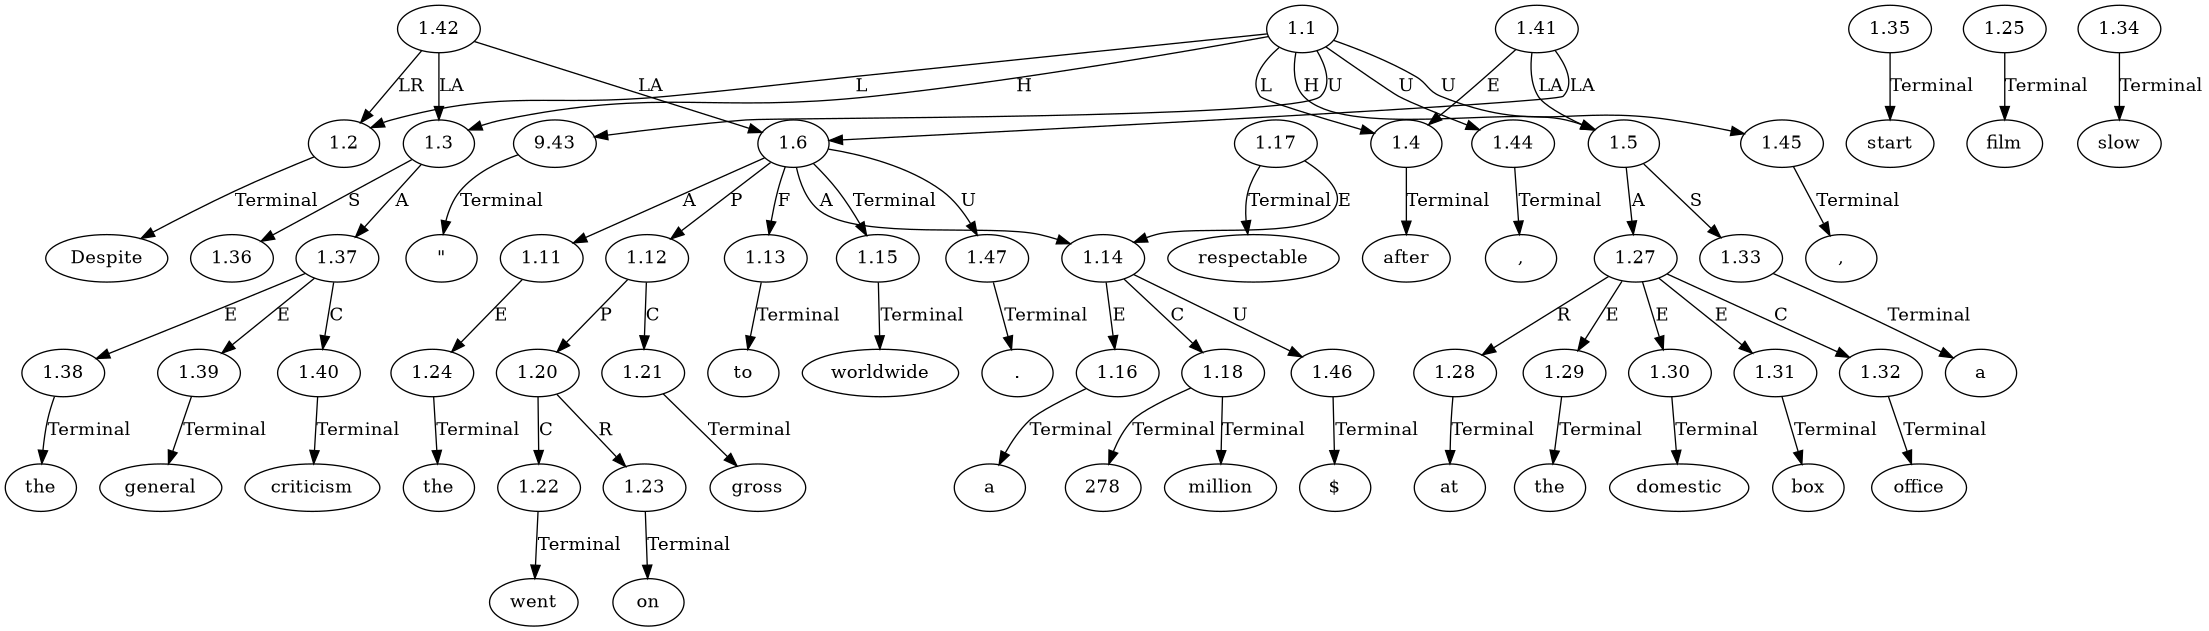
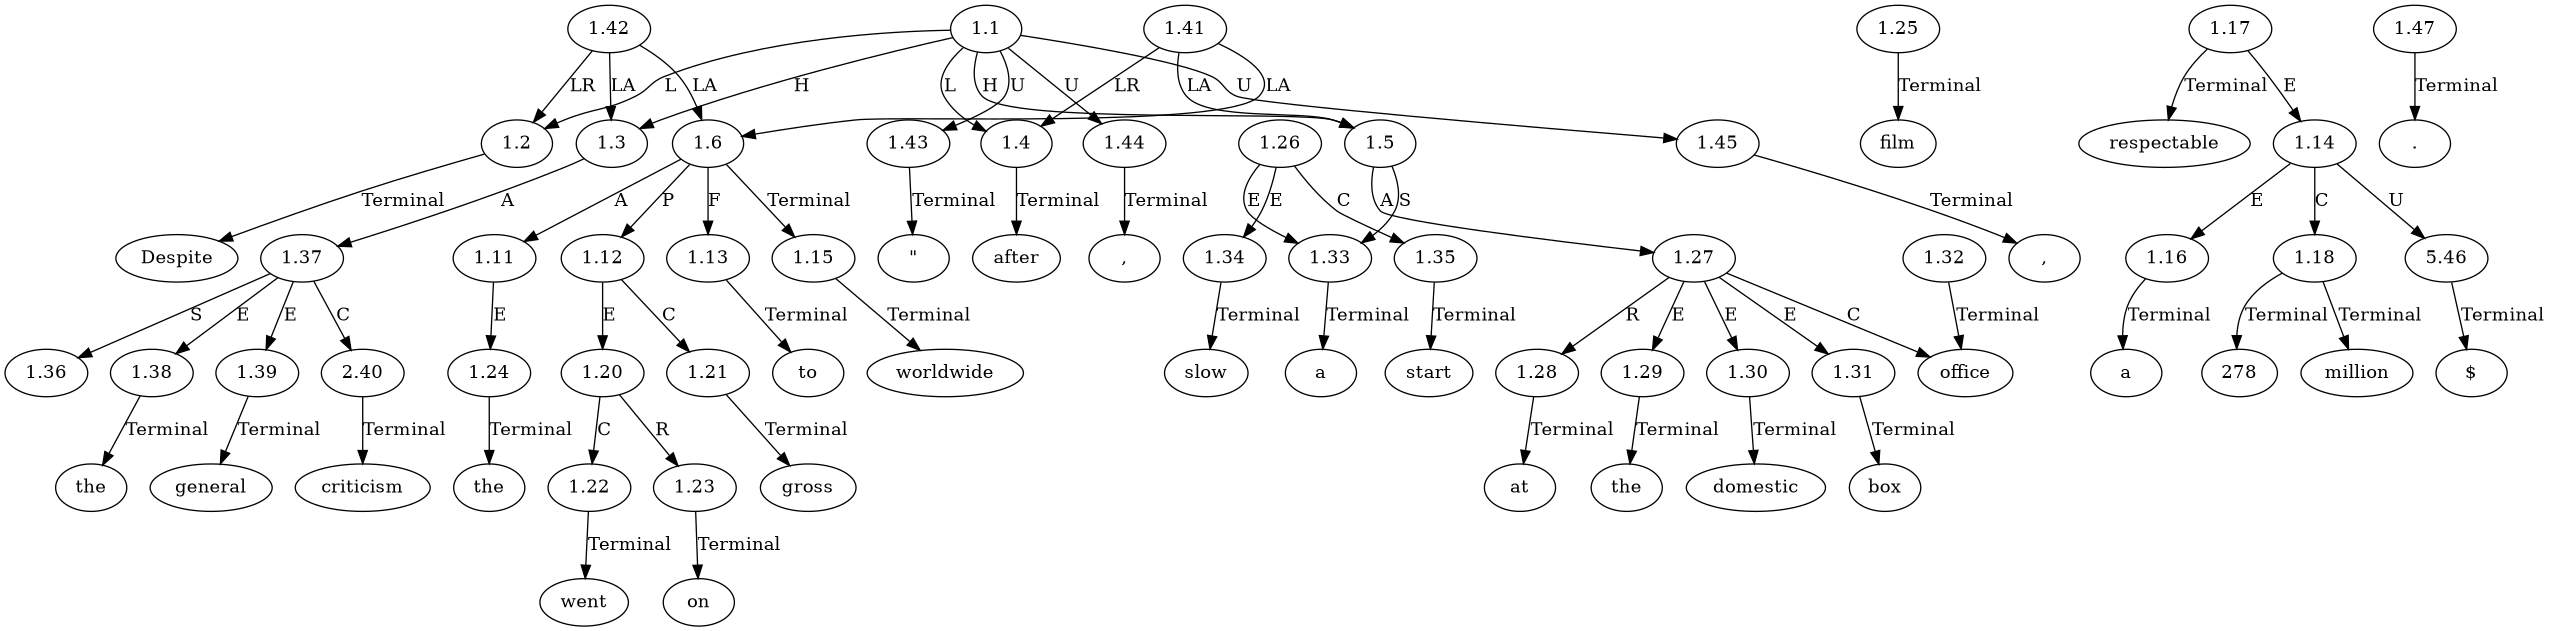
edge "1.41" -> "1.4": label "E" -> "LR"
node "9.43": label "9.43" -> "1.43"
node "1.26": added
edge "1.6" -> "1.47": removed, label "U"
edge "1.3" -> "1.36": now "1.37" -> "1.36"
edge "1.6" -> "1.14": removed, label "A"
edge "1.27" -> "1.32": now "1.27" -> "office"
edge "1.12" -> "1.20": label "P" -> "E"
node "1.40": label "1.40" -> "2.40"
node "1.46": label "1.46" -> "5.46"
